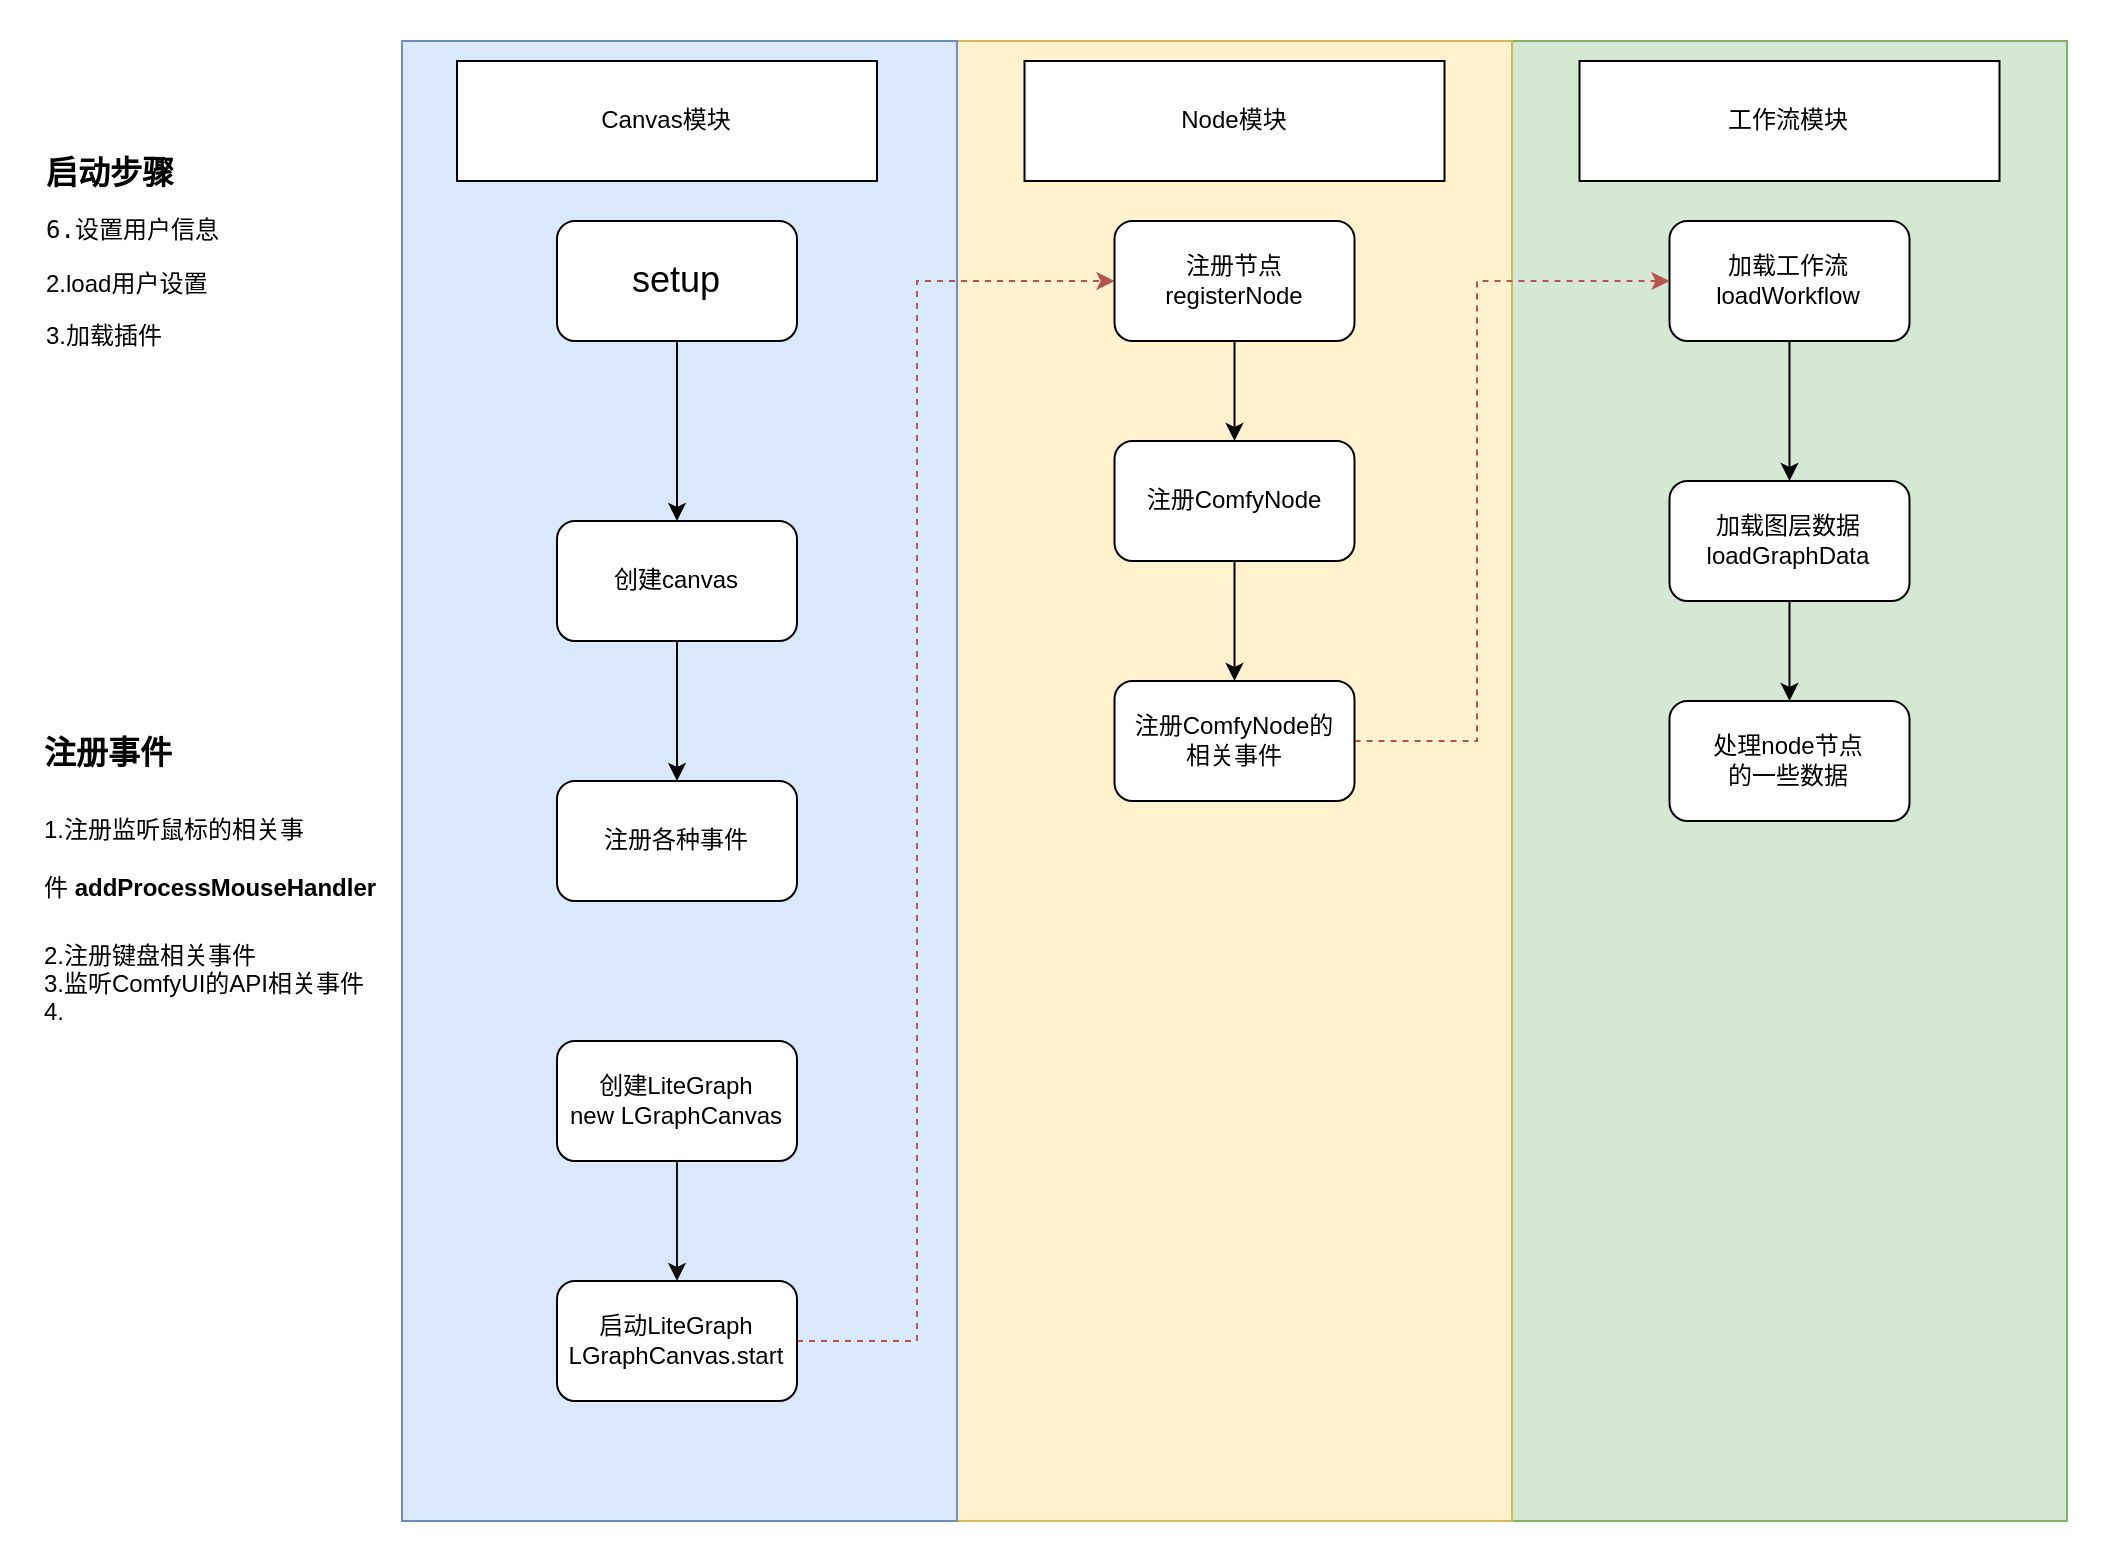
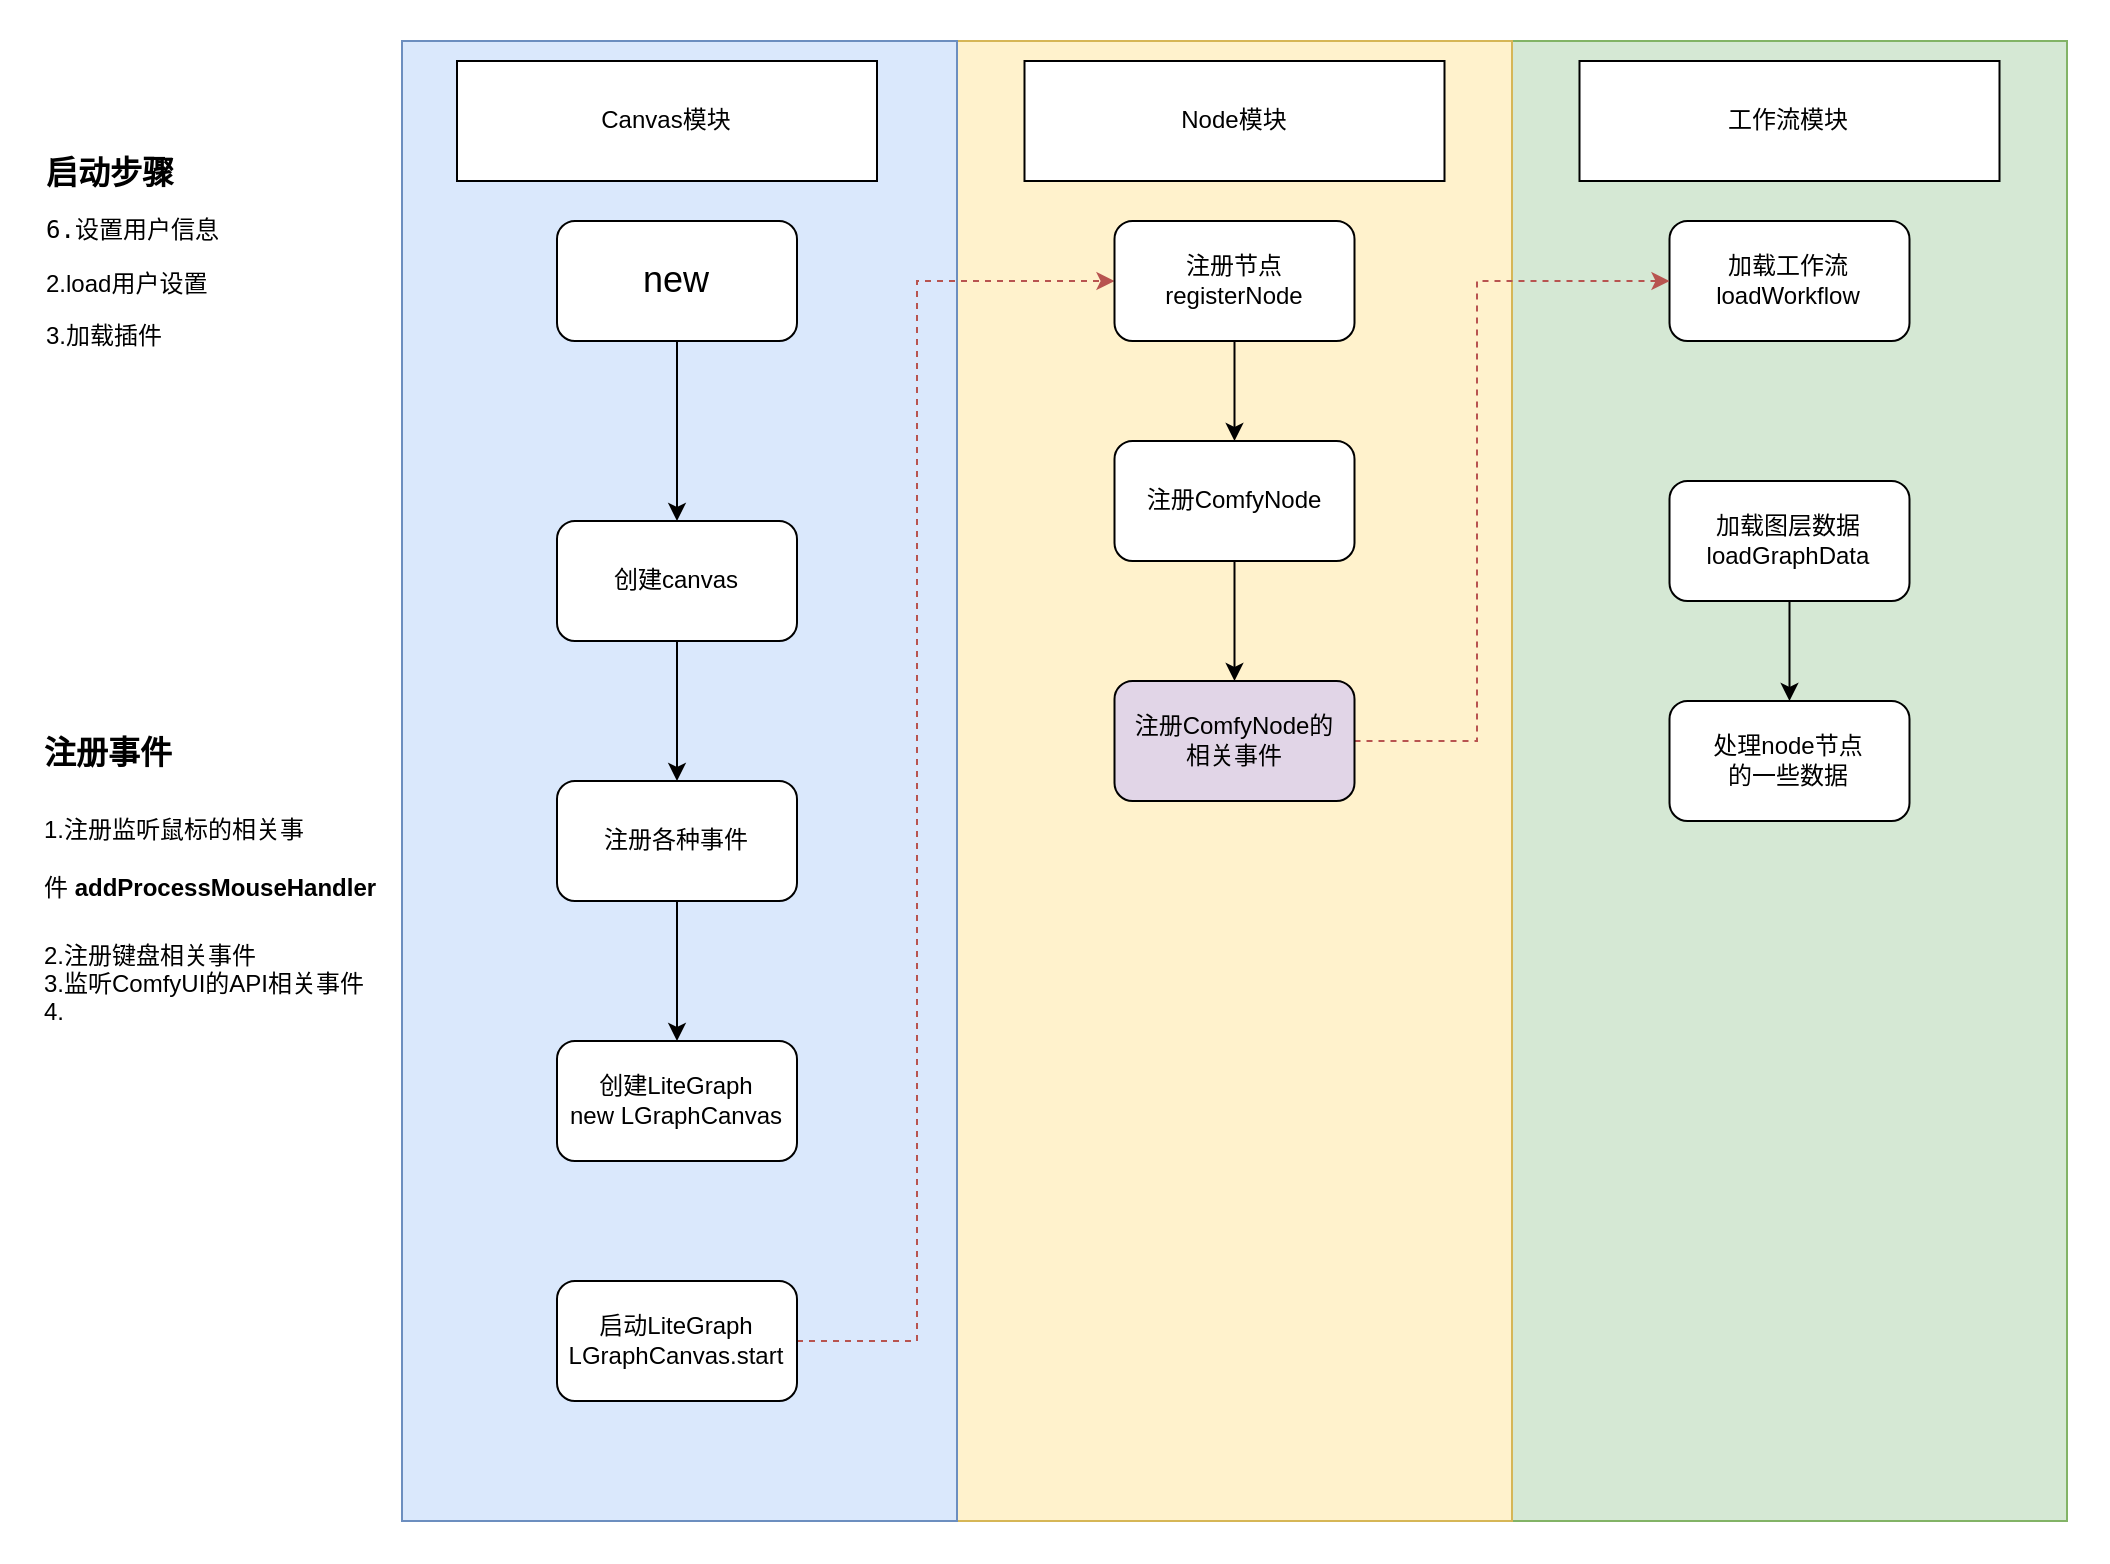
node "setup": label "setup" -> "new"
edge "加载工作流 loadWorkflow" -> "加载图层数据 loadGraphData": removed
node "注册ComfyNode的 相关事件": fillcolor #ffffff -> #e1d5e7
edge "注册各种事件" -> "创建LiteGraph new LGraphCanvas": added
edge "创建LiteGraph new LGraphCanvas" -> "启动LiteGraph LGraphCanvas.start": removed
